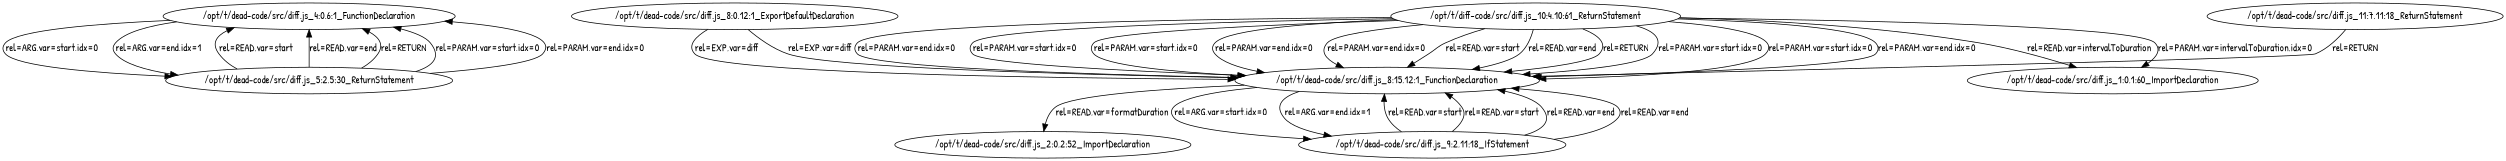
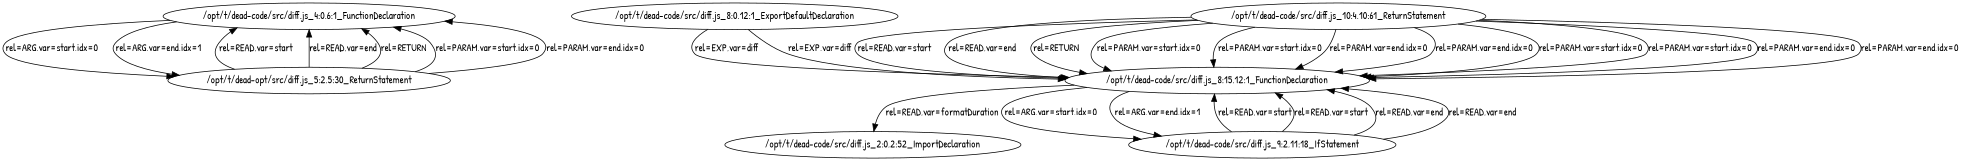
node "/opt/t/diff-code/src/diff.js_10:4,10:61_ReturnStatement": label "/opt/t/diff-code/src/diff.js_10:4,10:61_ReturnStatement" -> "/opt/t/dead-code/src/diff.js_10:4,10:61_ReturnStatement"
node "/opt/t/dead-code/src/diff.js_11:7,11:18_ReturnStatement": removed
node "/opt/t/dead-code/src/diff.js_5:2,5:30_ReturnStatement": label "/opt/t/dead-code/src/diff.js_5:2,5:30_ReturnStatement" -> "/opt/t/dead-opt/src/diff.js_5:2,5:30_ReturnStatement"
node "/opt/t/dead-code/src/diff.js_1:0,1:60_ImportDeclaration": removed
